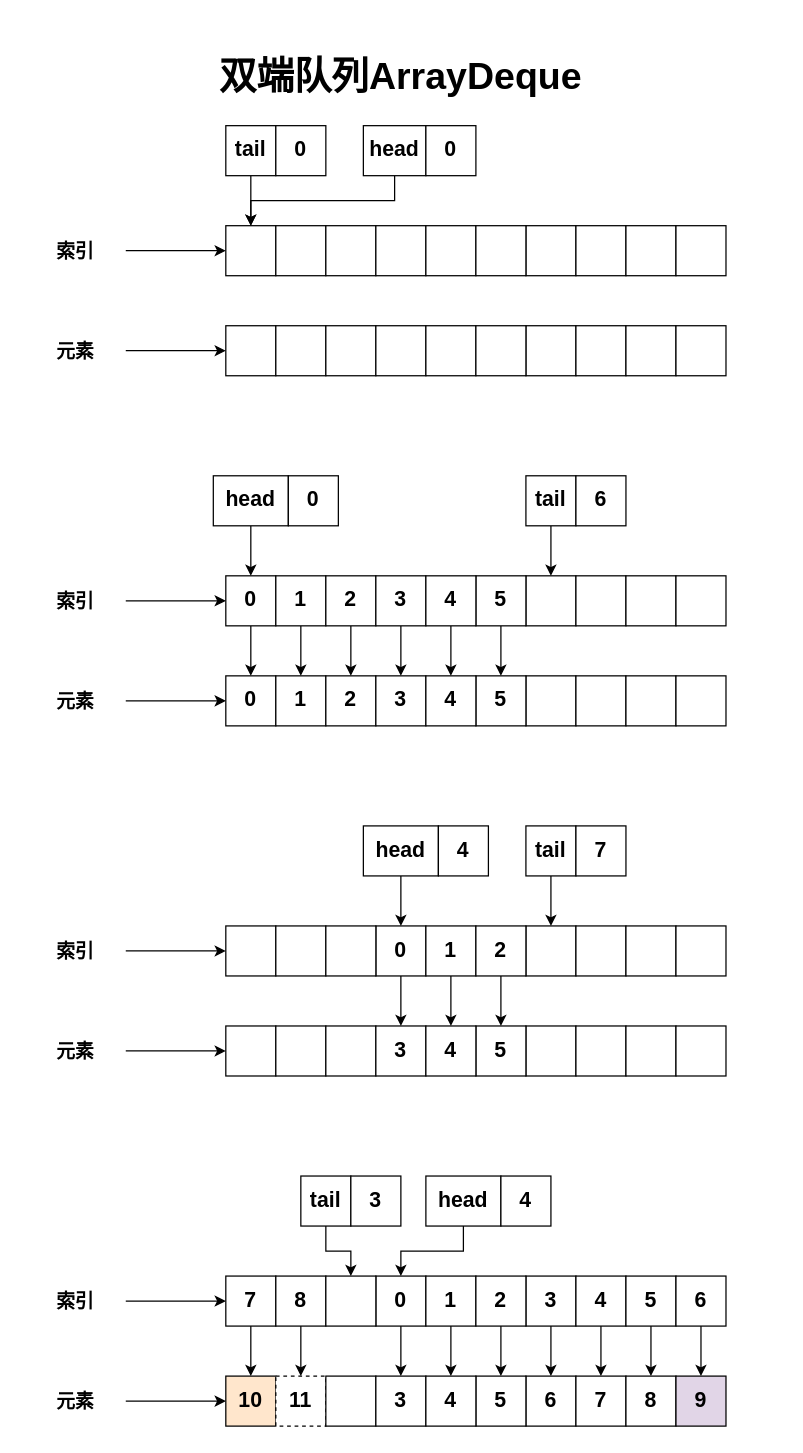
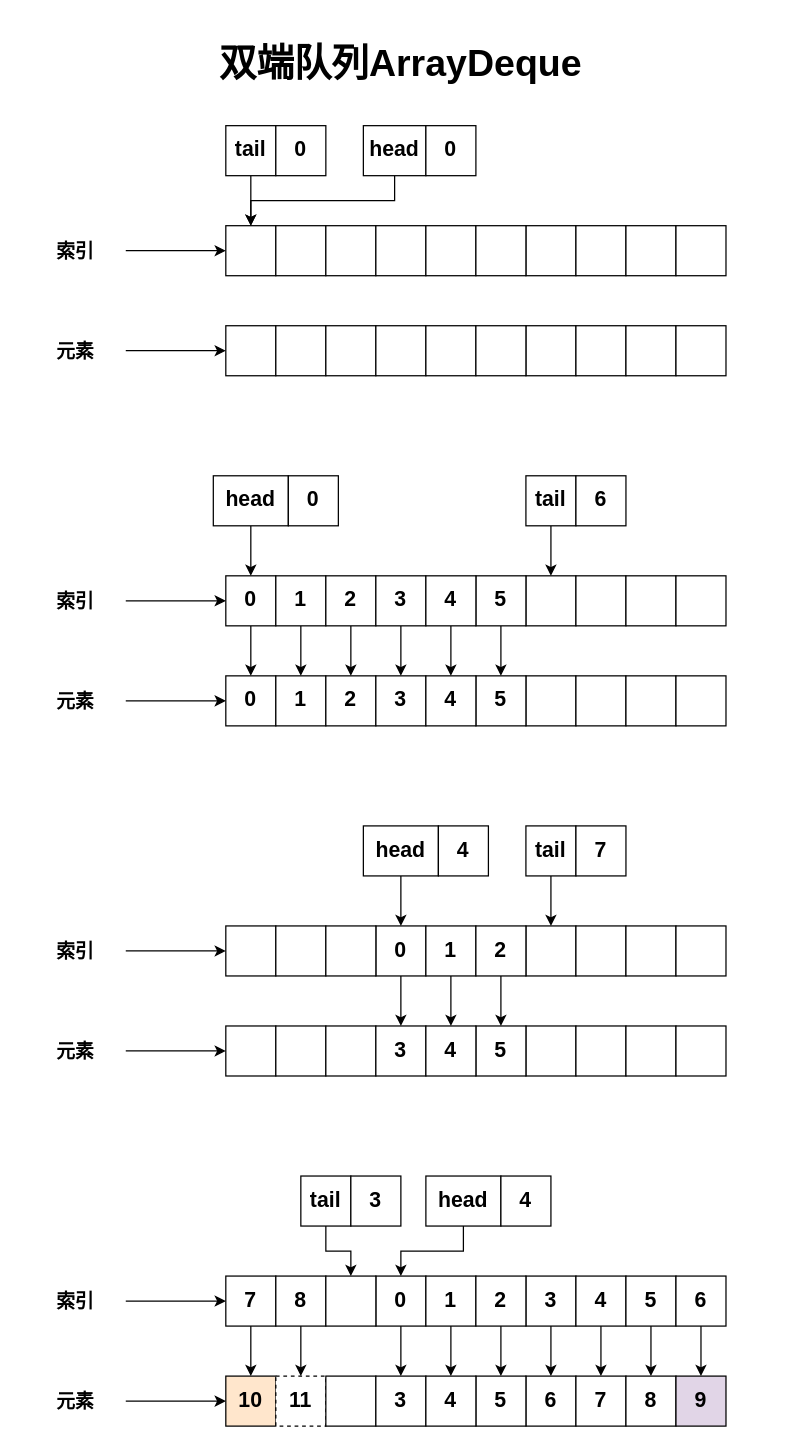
node "双端队列ArrayDeque": moved (401, 76) -> (401, 63)
